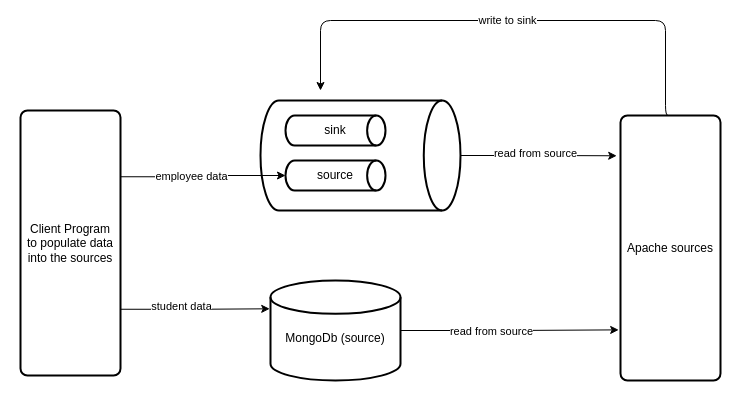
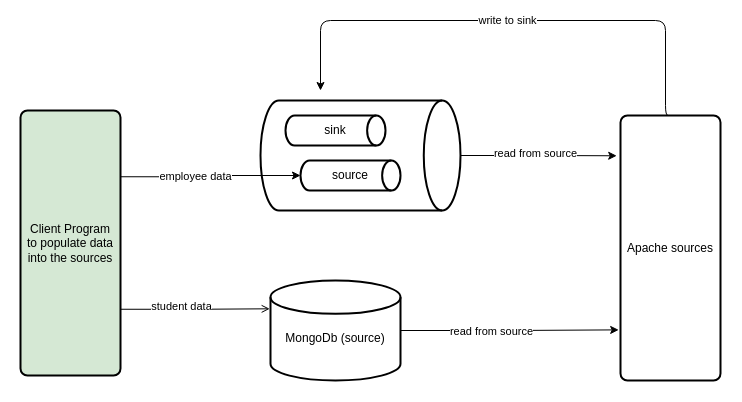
node "source": moved (336, 176) -> (351, 176)
node "Client Program to populate data into the sources": fillcolor #ffffff -> #d5e8d4
edge "Client Program to populate data into the sources" -> "MongoDb (source)": arrowhead classic -> open
